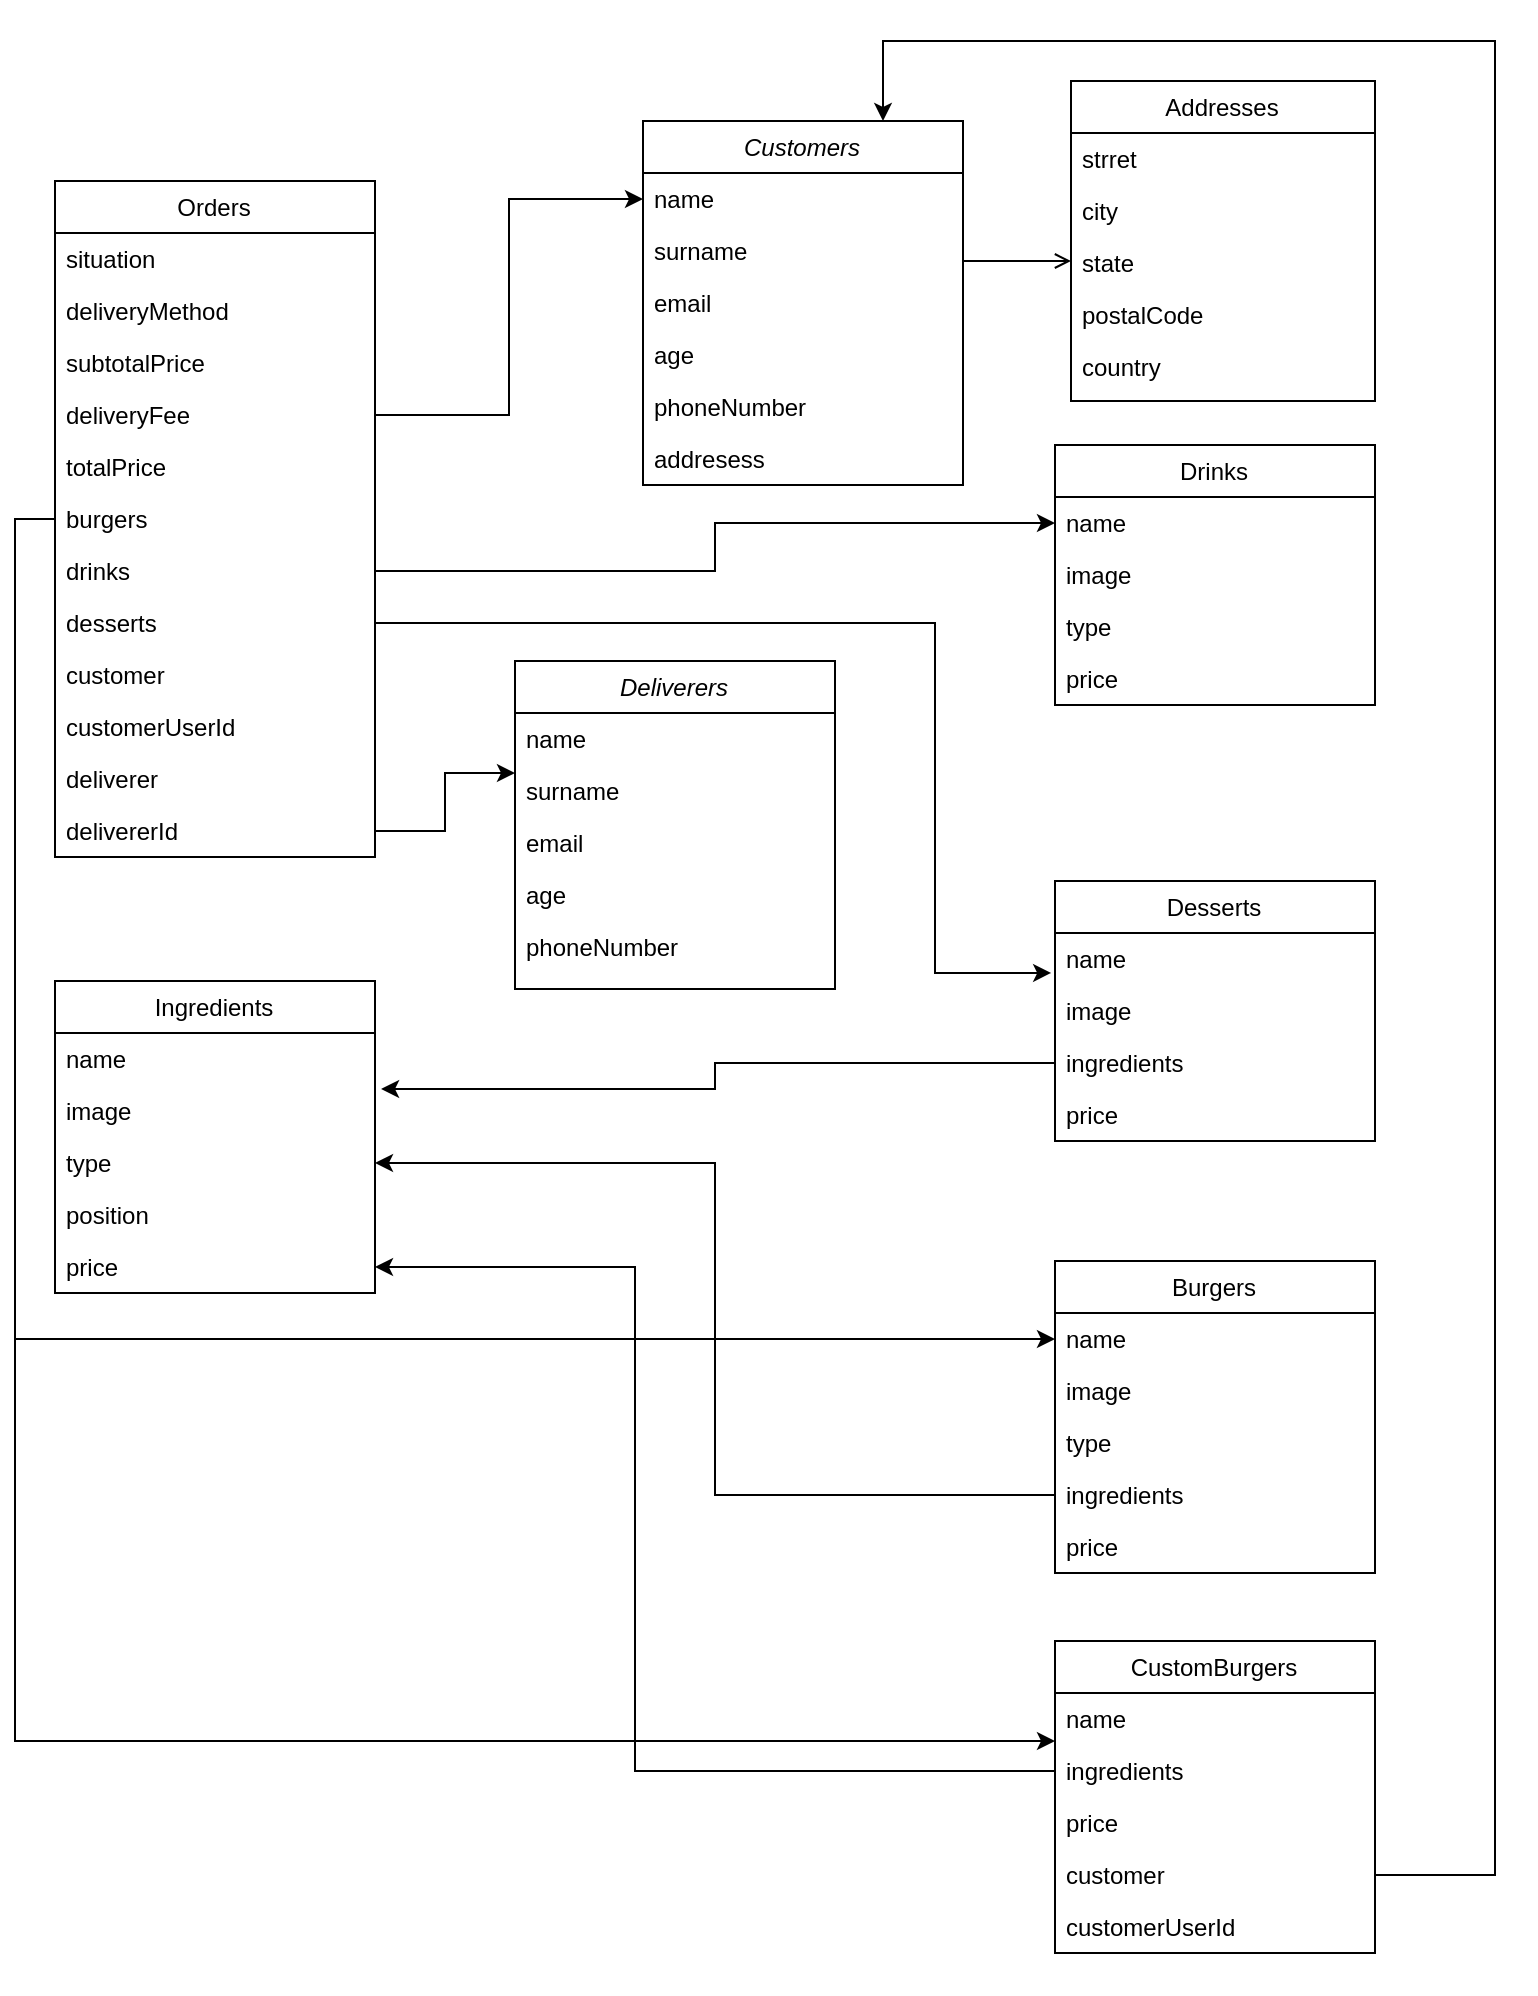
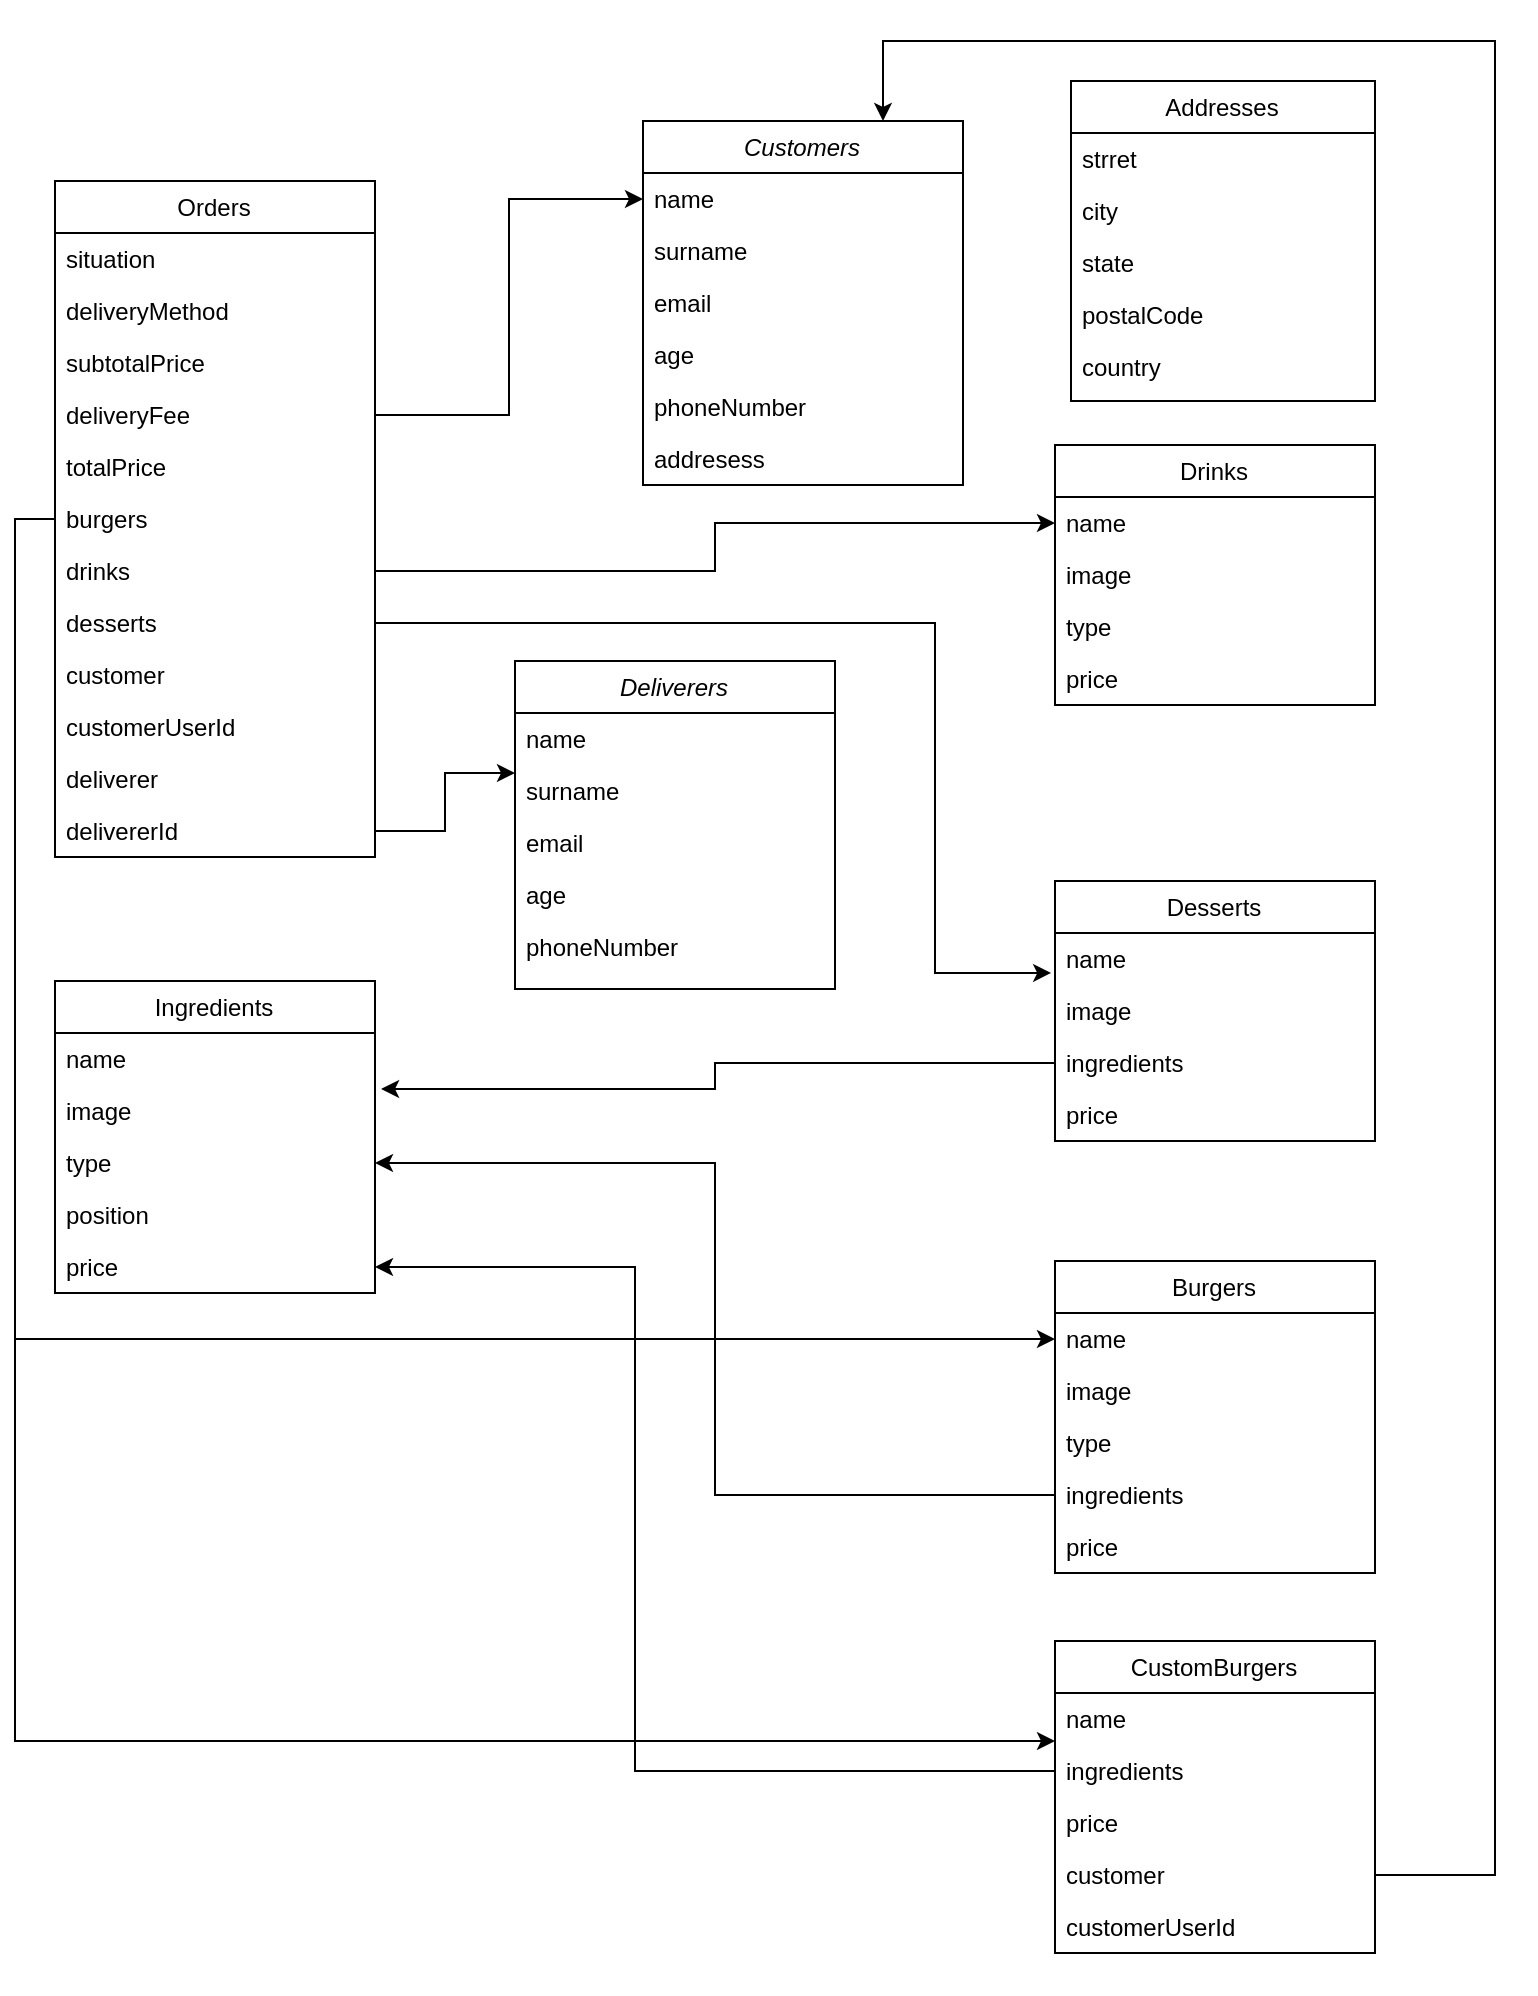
edge "Customers" -> "Addresses": removed
